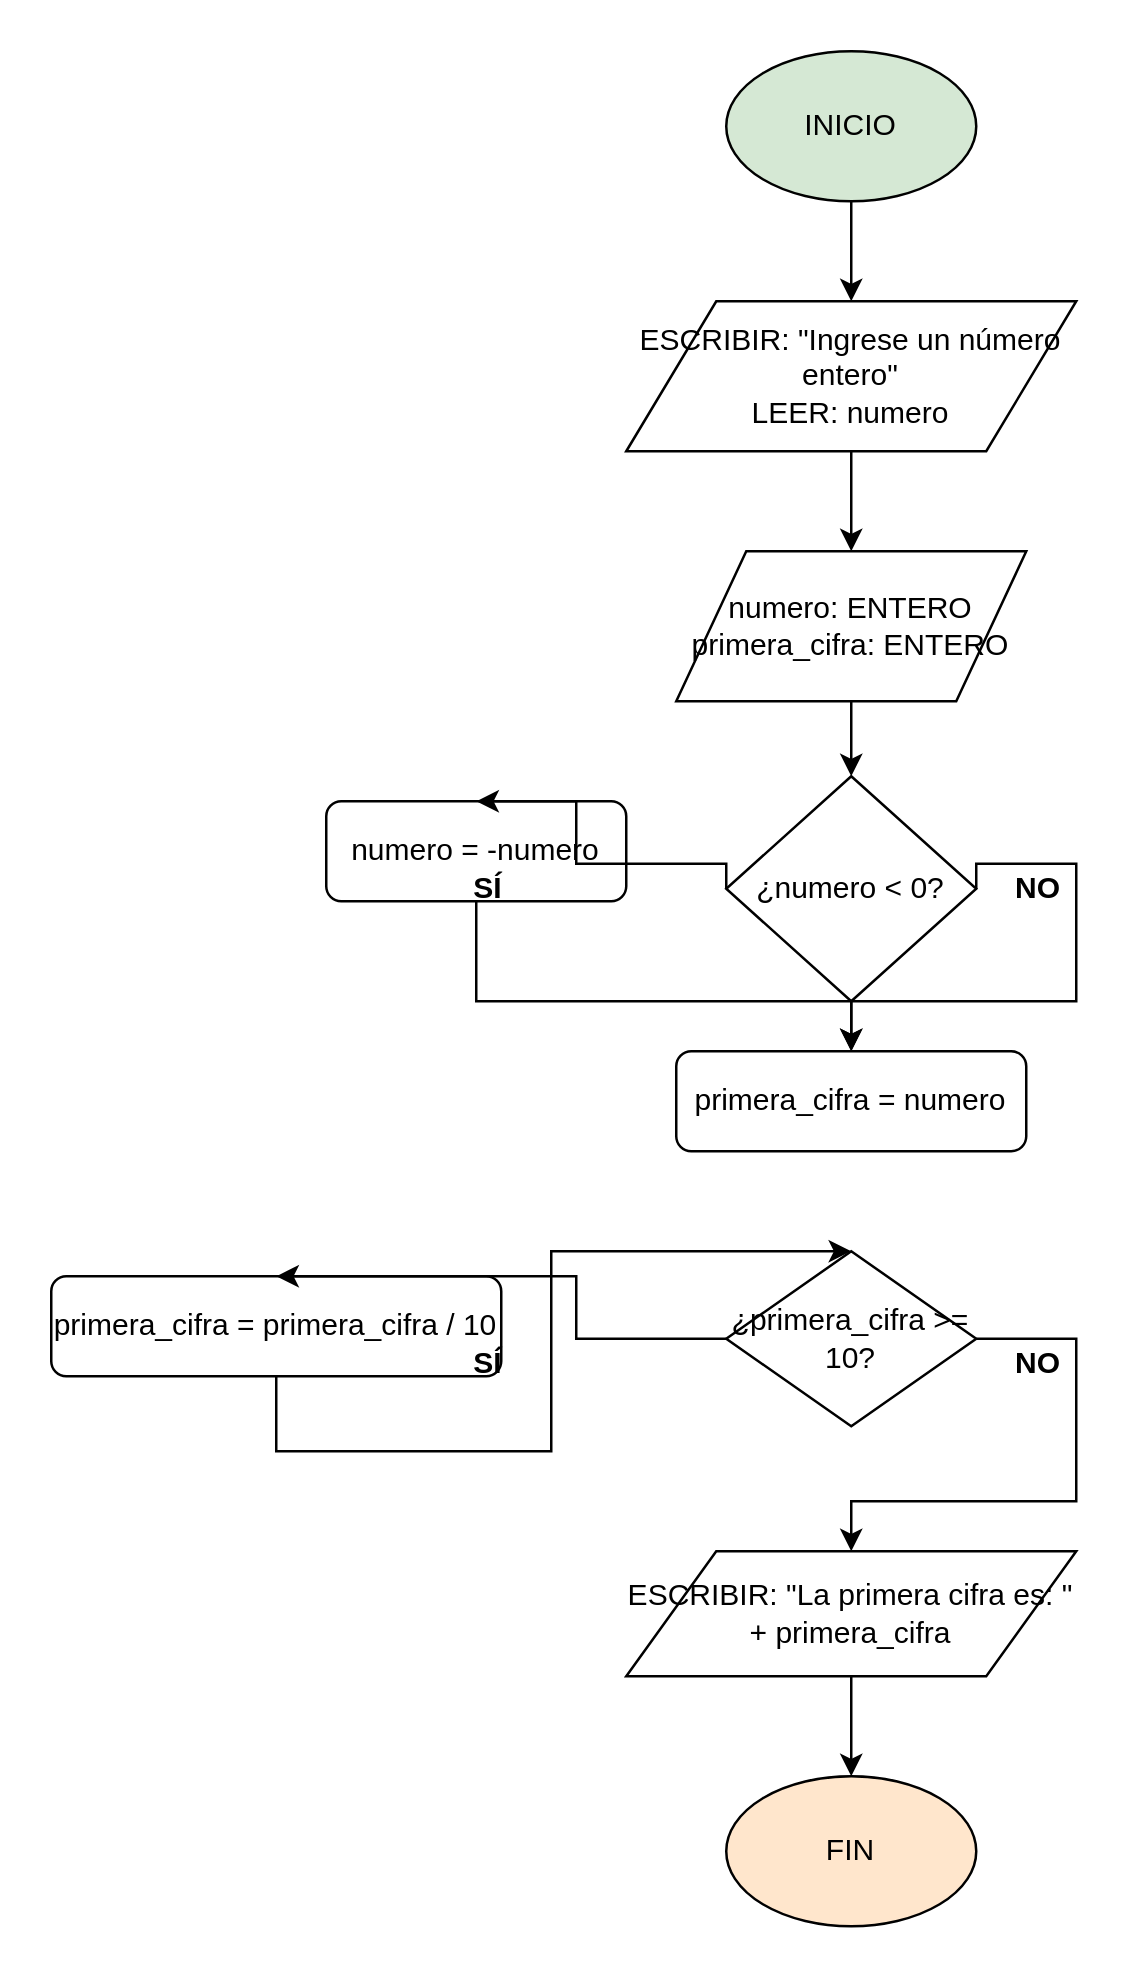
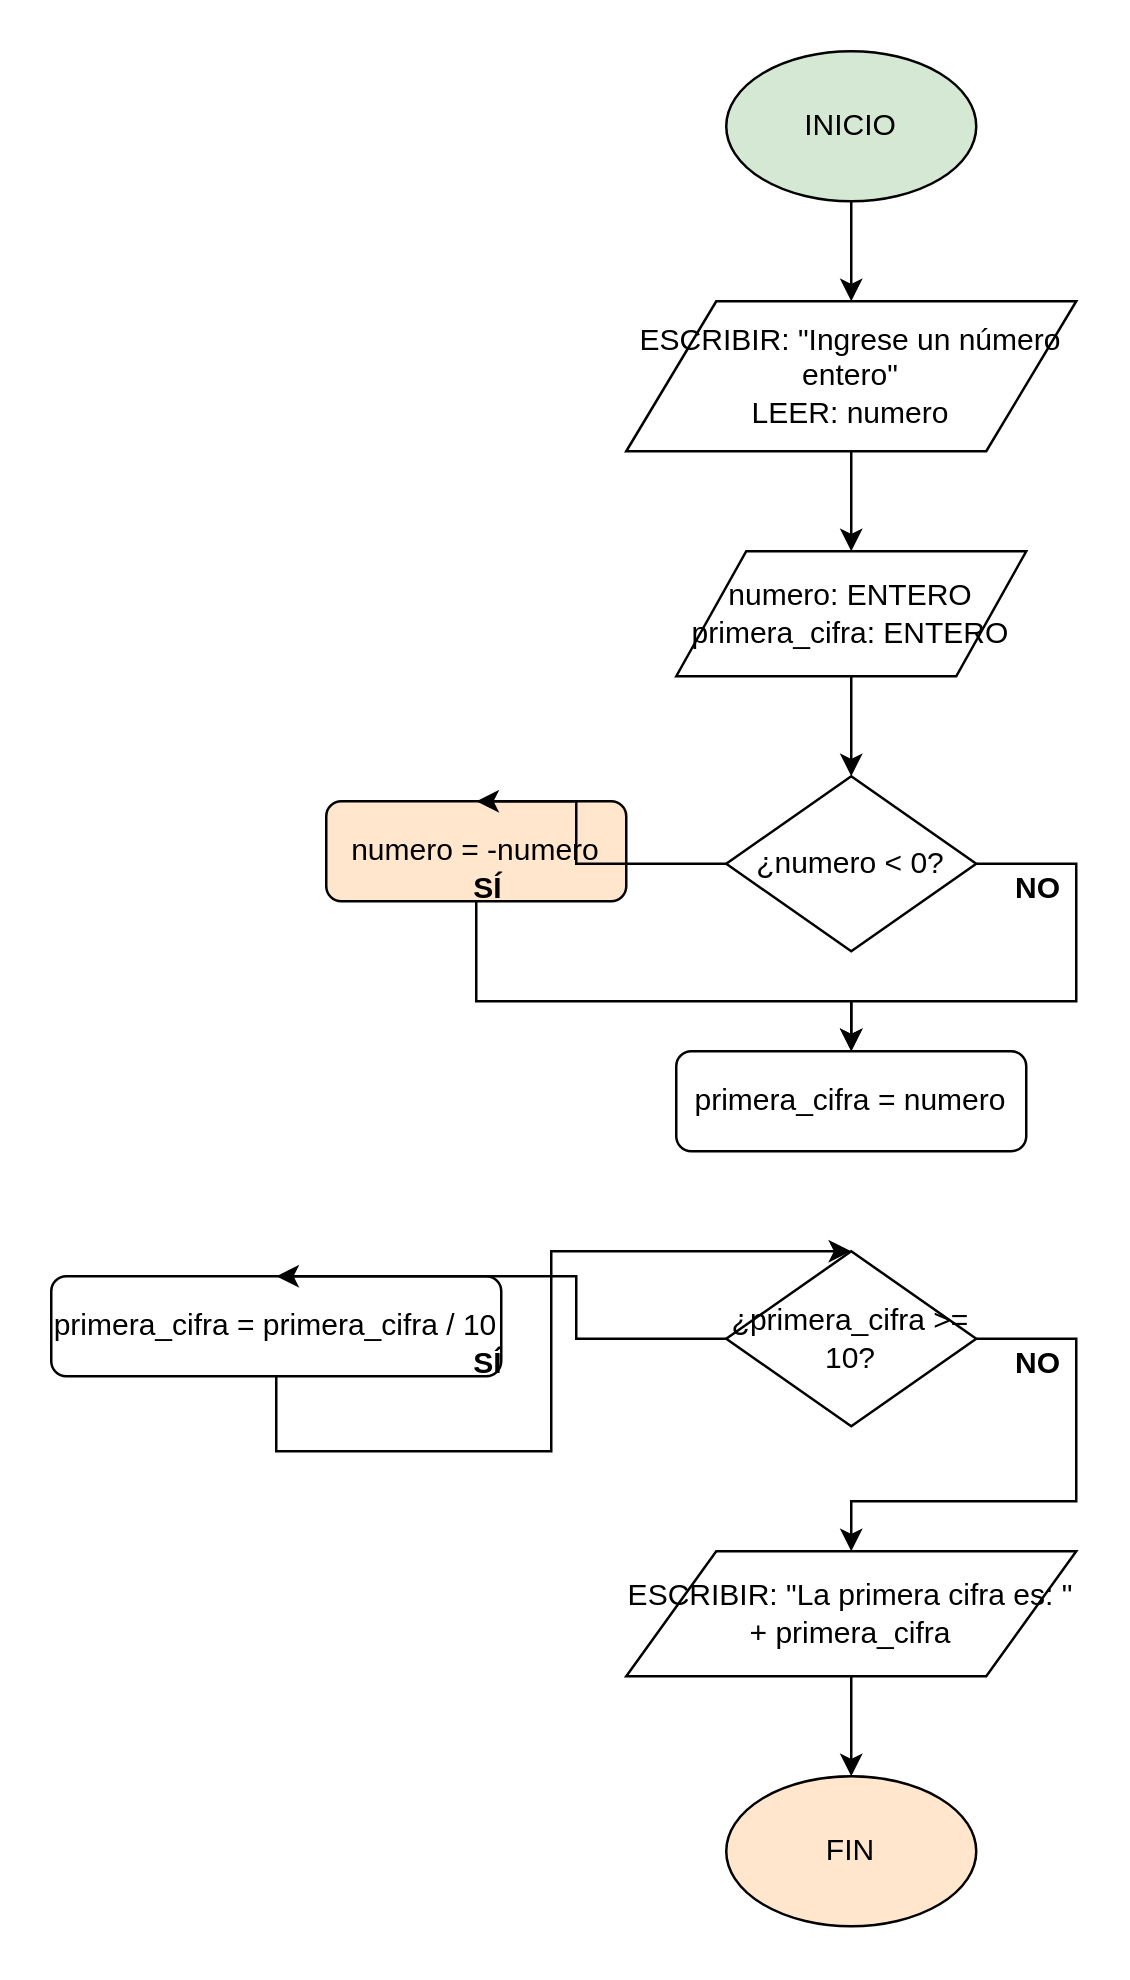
node "numero: ENTERO primera_cifra: ENTERO": size 350x150 -> 350x125
node "numero = -numero": fillcolor #ffffff -> #ffe6cc
node "¿numero < 0?": size 250x225 -> 250x175
